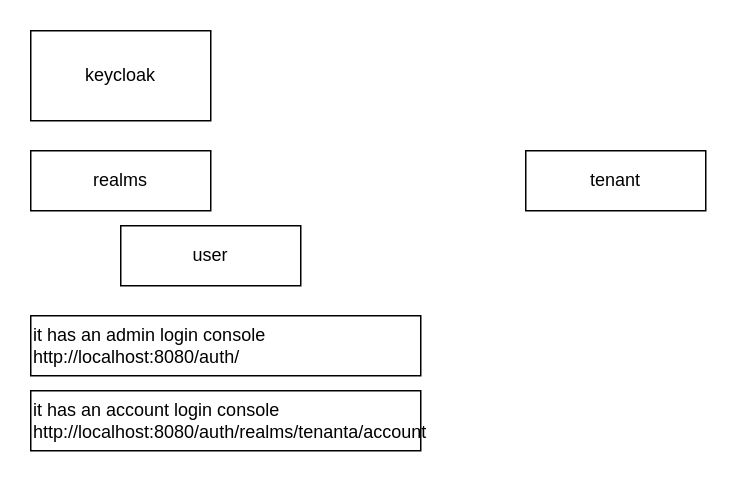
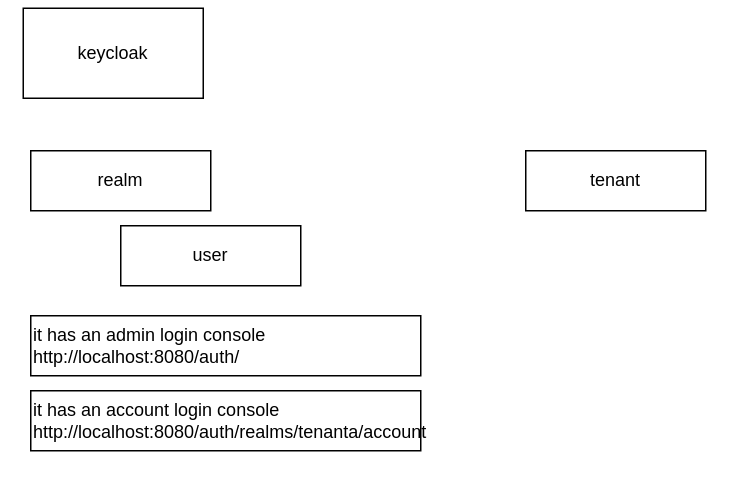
node "keycloak": moved (121, 76) -> (113, 53)
node "realms": label "realms" -> "realm"
